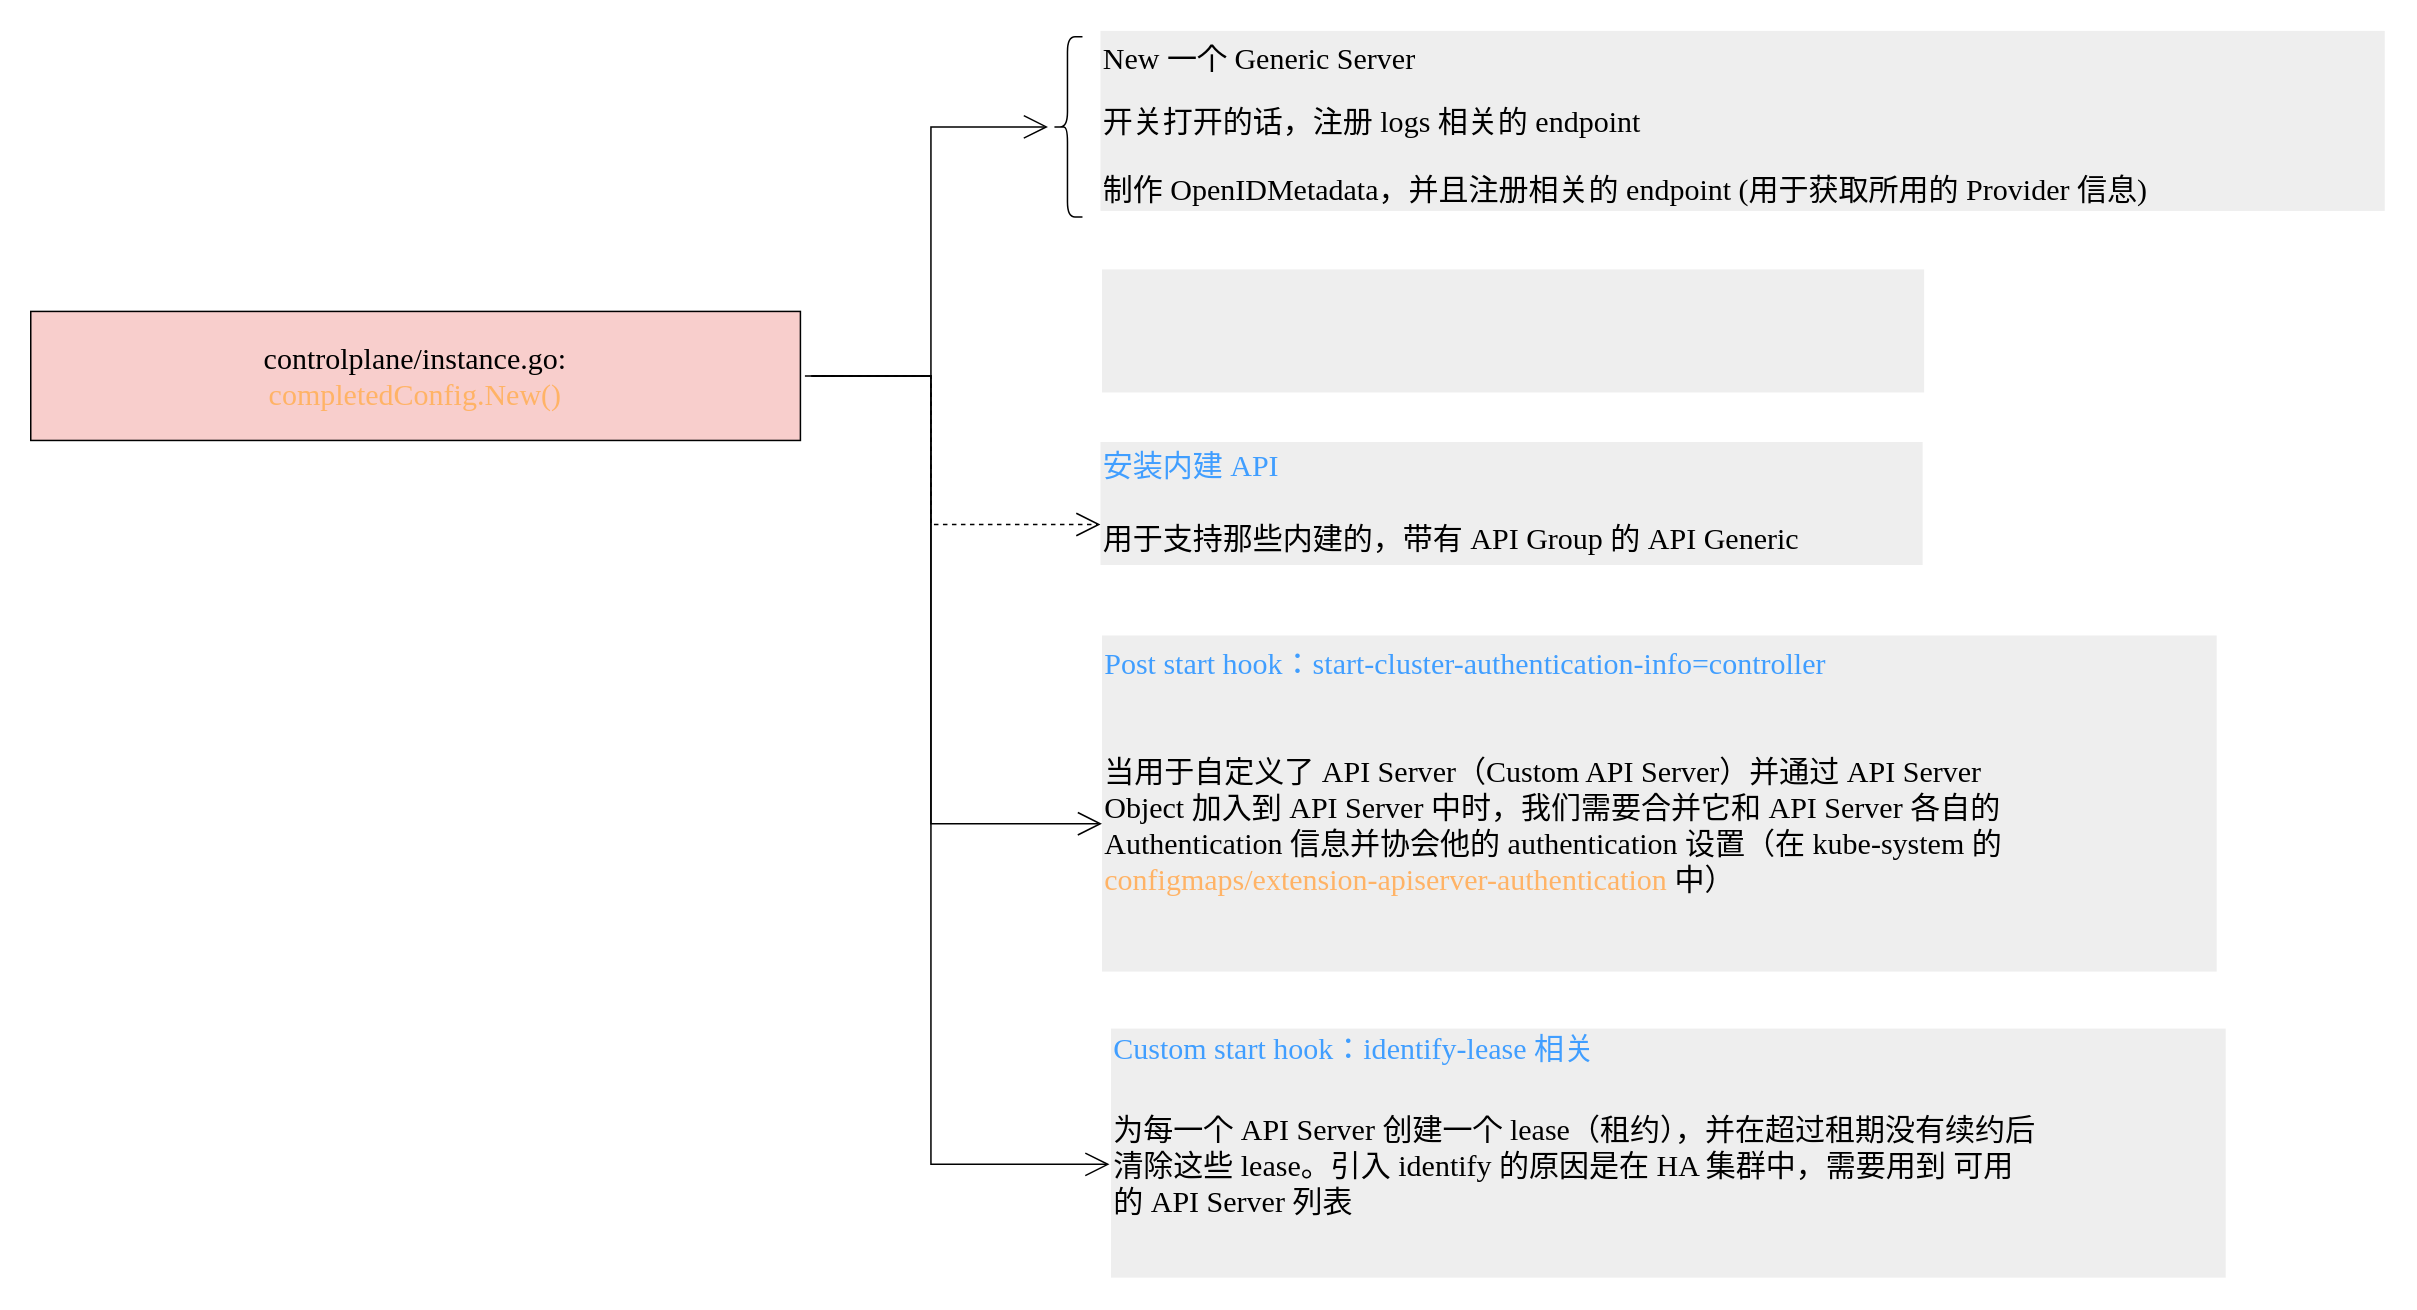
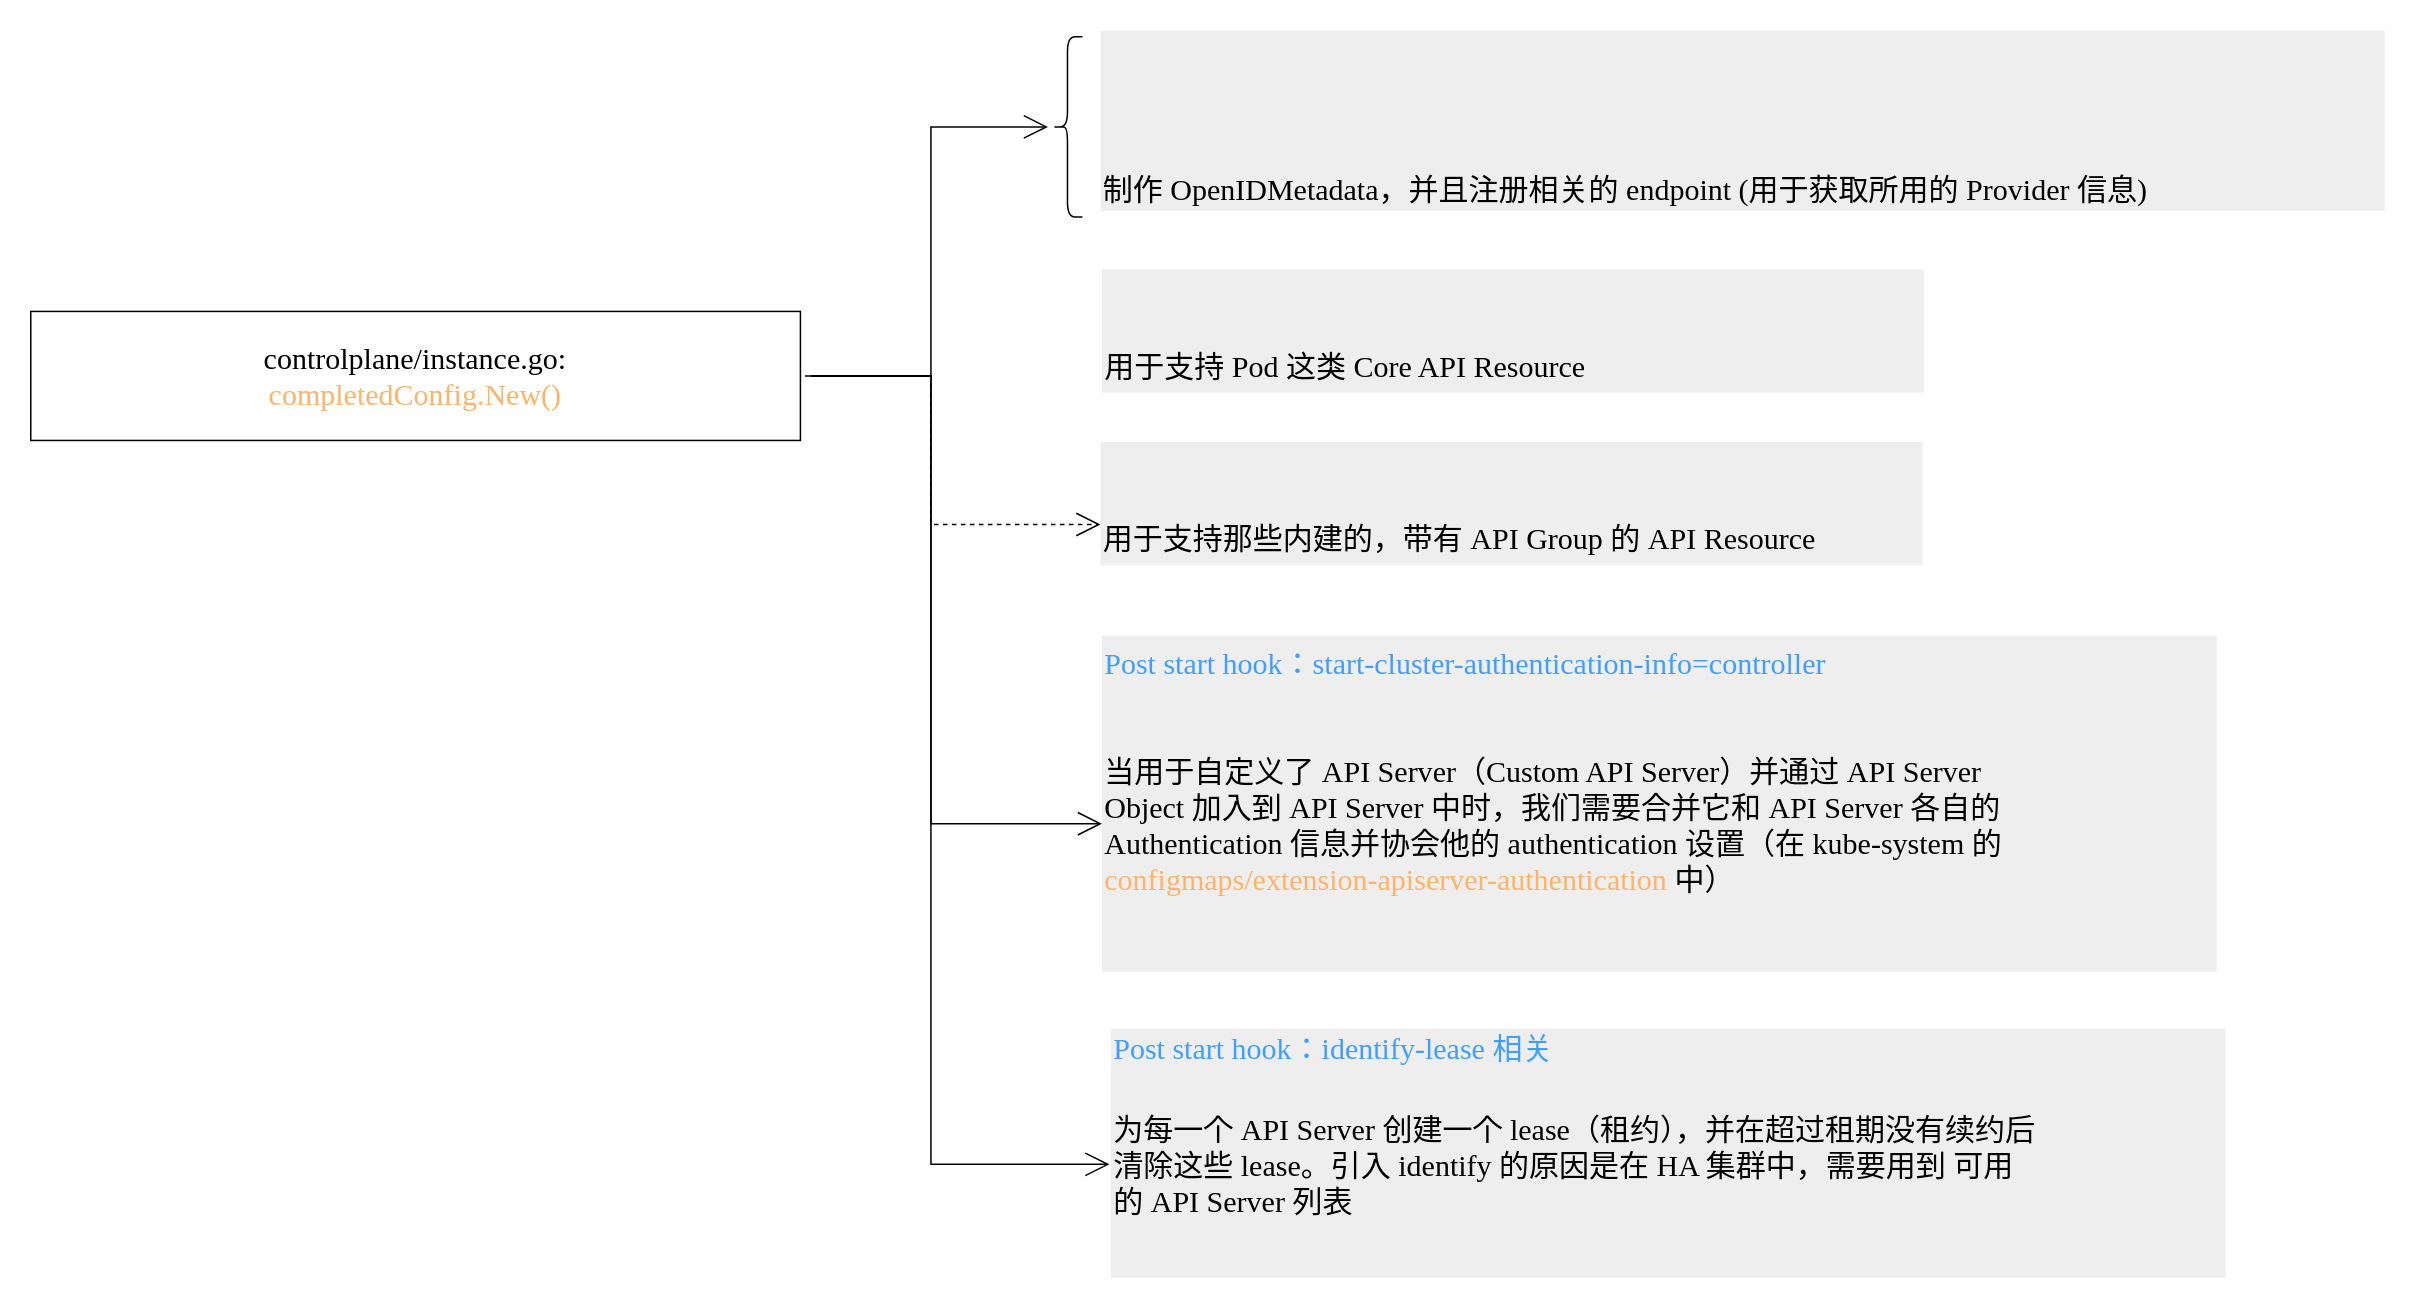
node "New 一个 Generic Server": removed
node "开关打开的话，注册 logs 相关的 endpoint": removed
node "用于支持 Pod 这类 Core API Resource": added
node "controlplane/instance.go: completedConfig.New()": fillcolor #f8cecc -> #ffffff
node "安装内建 API": removed
node "用于支持那些内建的，带有 API Group 的 API Generic": label "用于支持那些内建的，带有 API Group 的 API Generic" -> "用于支持那些内建的，带有 API Group 的 API Resource"
node "Custom start hook：identify-lease 相关": label "Custom start hook：identify-lease 相关" -> "Post start hook：identify-lease 相关"
